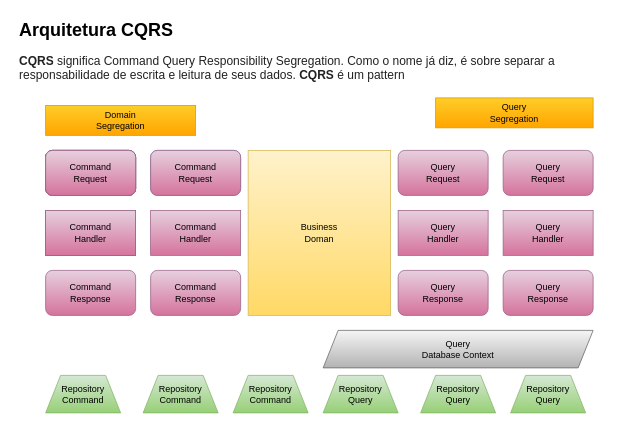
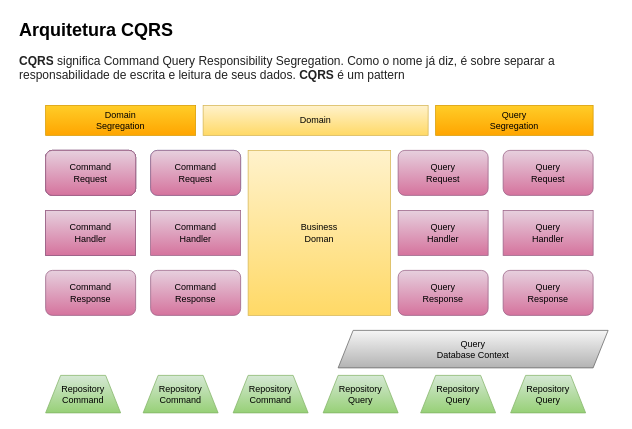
node "Query Segregation": moved (514, 113) -> (514, 120)
node "Domain": added
node "Query Database Context": moved (458, 349) -> (473, 349)
